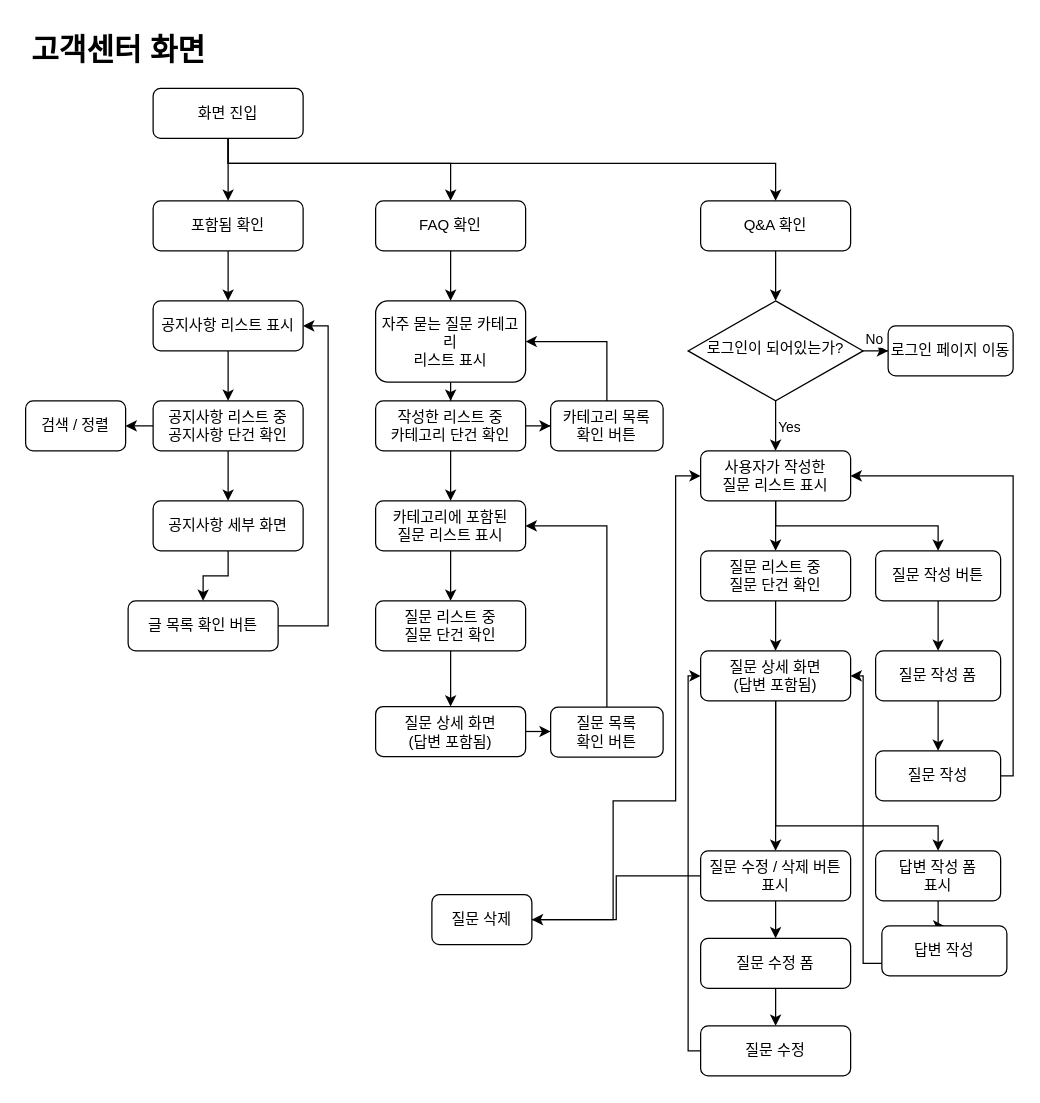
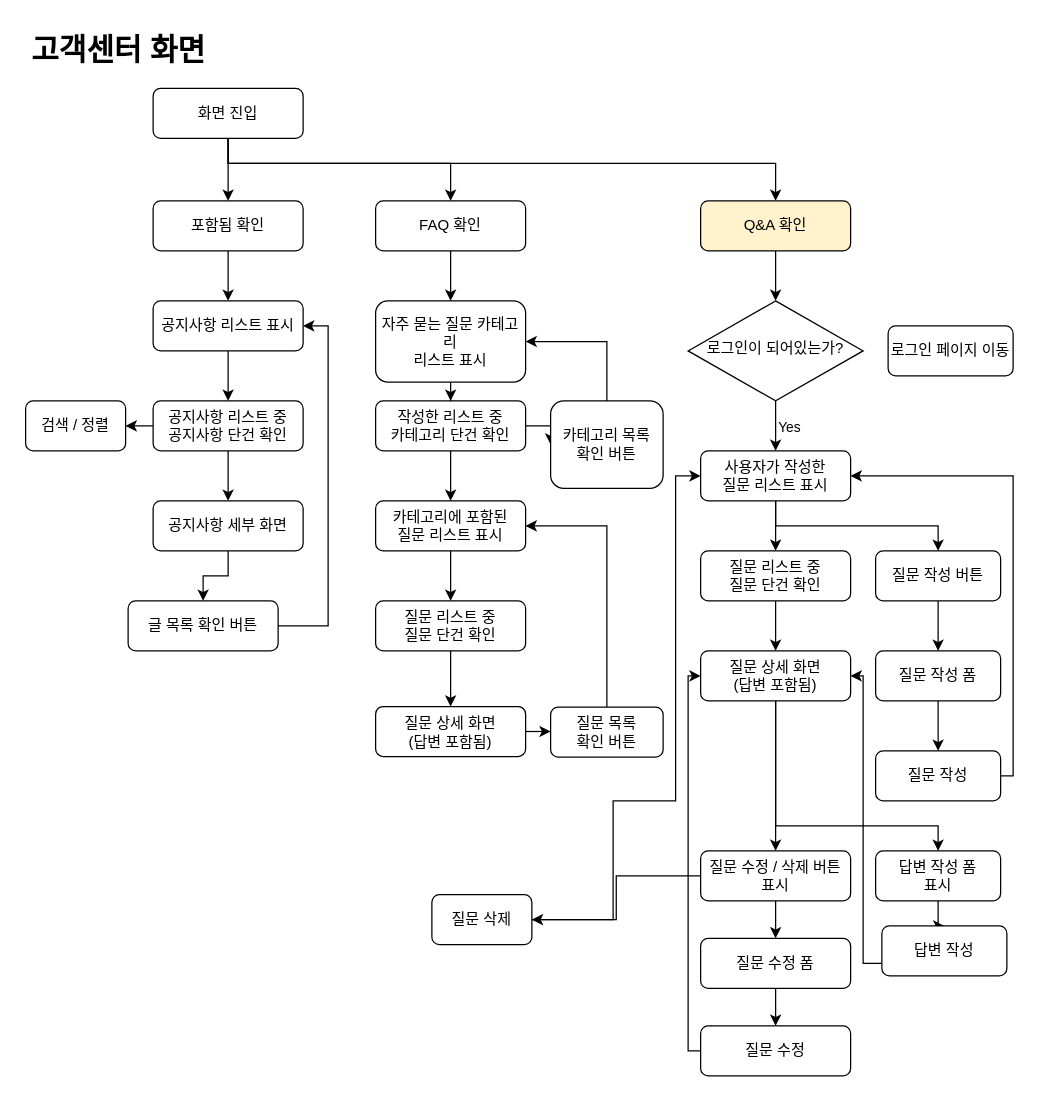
node "Q&A 확인": fillcolor #ffffff -> #fff2cc
edge "로그인이 되어있는가?" -> "로그인 페이지 이동": removed, label "No"
node "카테고리 목록 확인 버튼": size 113x50 -> 113x88
